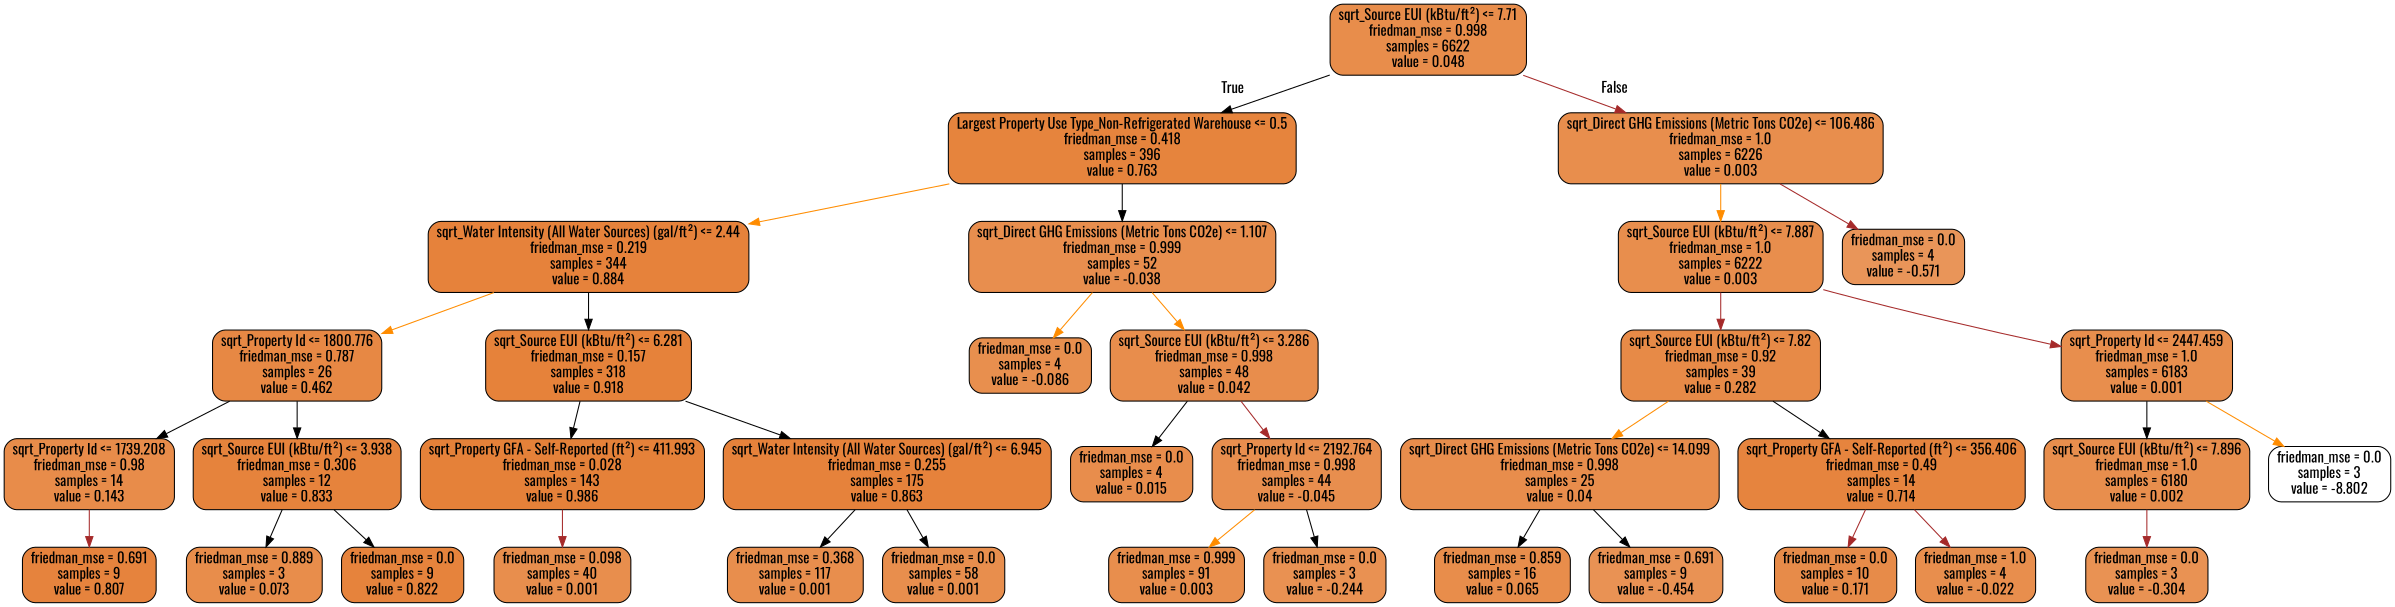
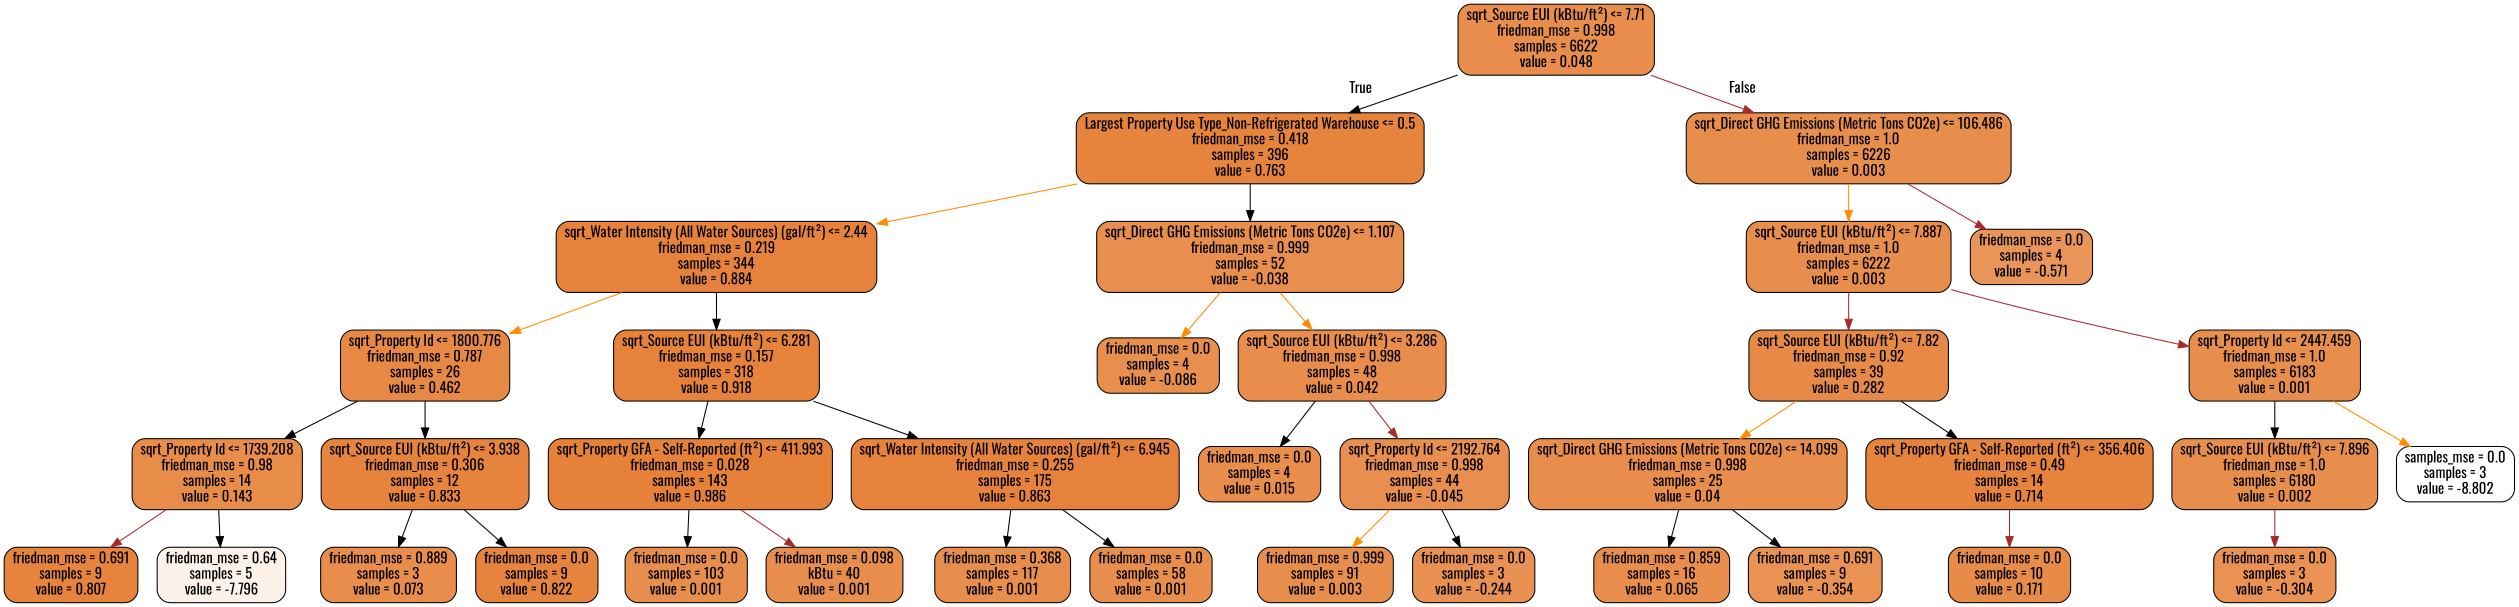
node "friedman_mse = 0.0 samples = 3 value = -8.802": label "friedman_mse = 0.0 samples = 3 value = -8.802" -> "samples_mse = 0.0 samples = 3 value = -8.802"
node "friedman_mse = 0.64 samples = 5 value = -7.796": added
node "friedman_mse = 0.098 samples = 40 value = 0.001": label "friedman_mse = 0.098 samples = 40 value = 0.001" -> "friedman_mse = 0.098 kBtu = 40 value = 0.001"
node "friedman_mse = 0.0 samples = 103 value = 0.001": added
node "friedman_mse = 0.691 samples = 9 value = -0.454": label "friedman_mse = 0.691 samples = 9 value = -0.454" -> "friedman_mse = 0.691 samples = 9 value = -0.354"
node "friedman_mse = 1.0 samples = 4 value = -0.022": removed
